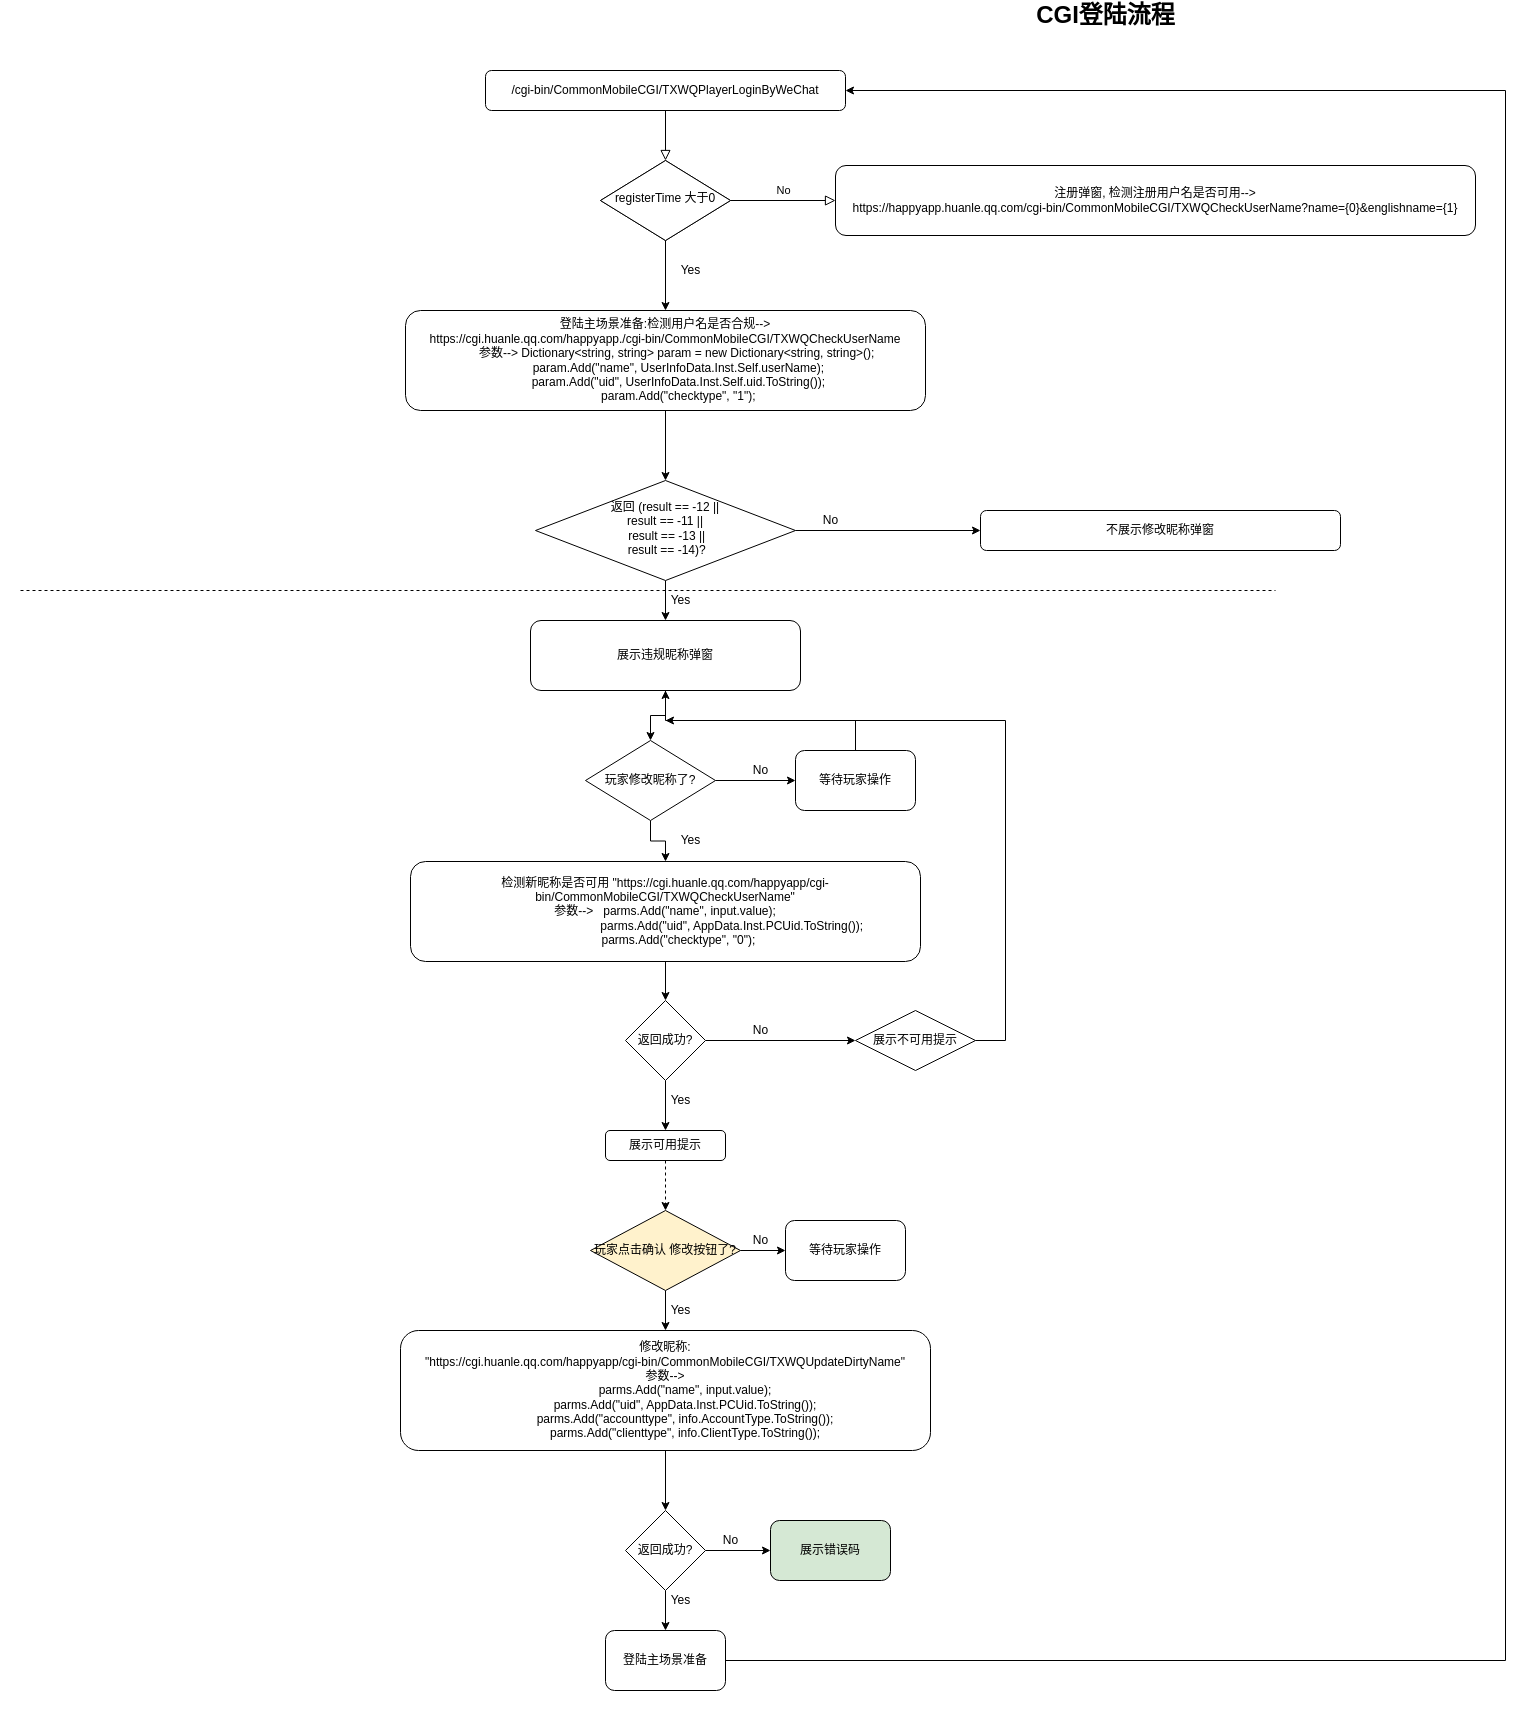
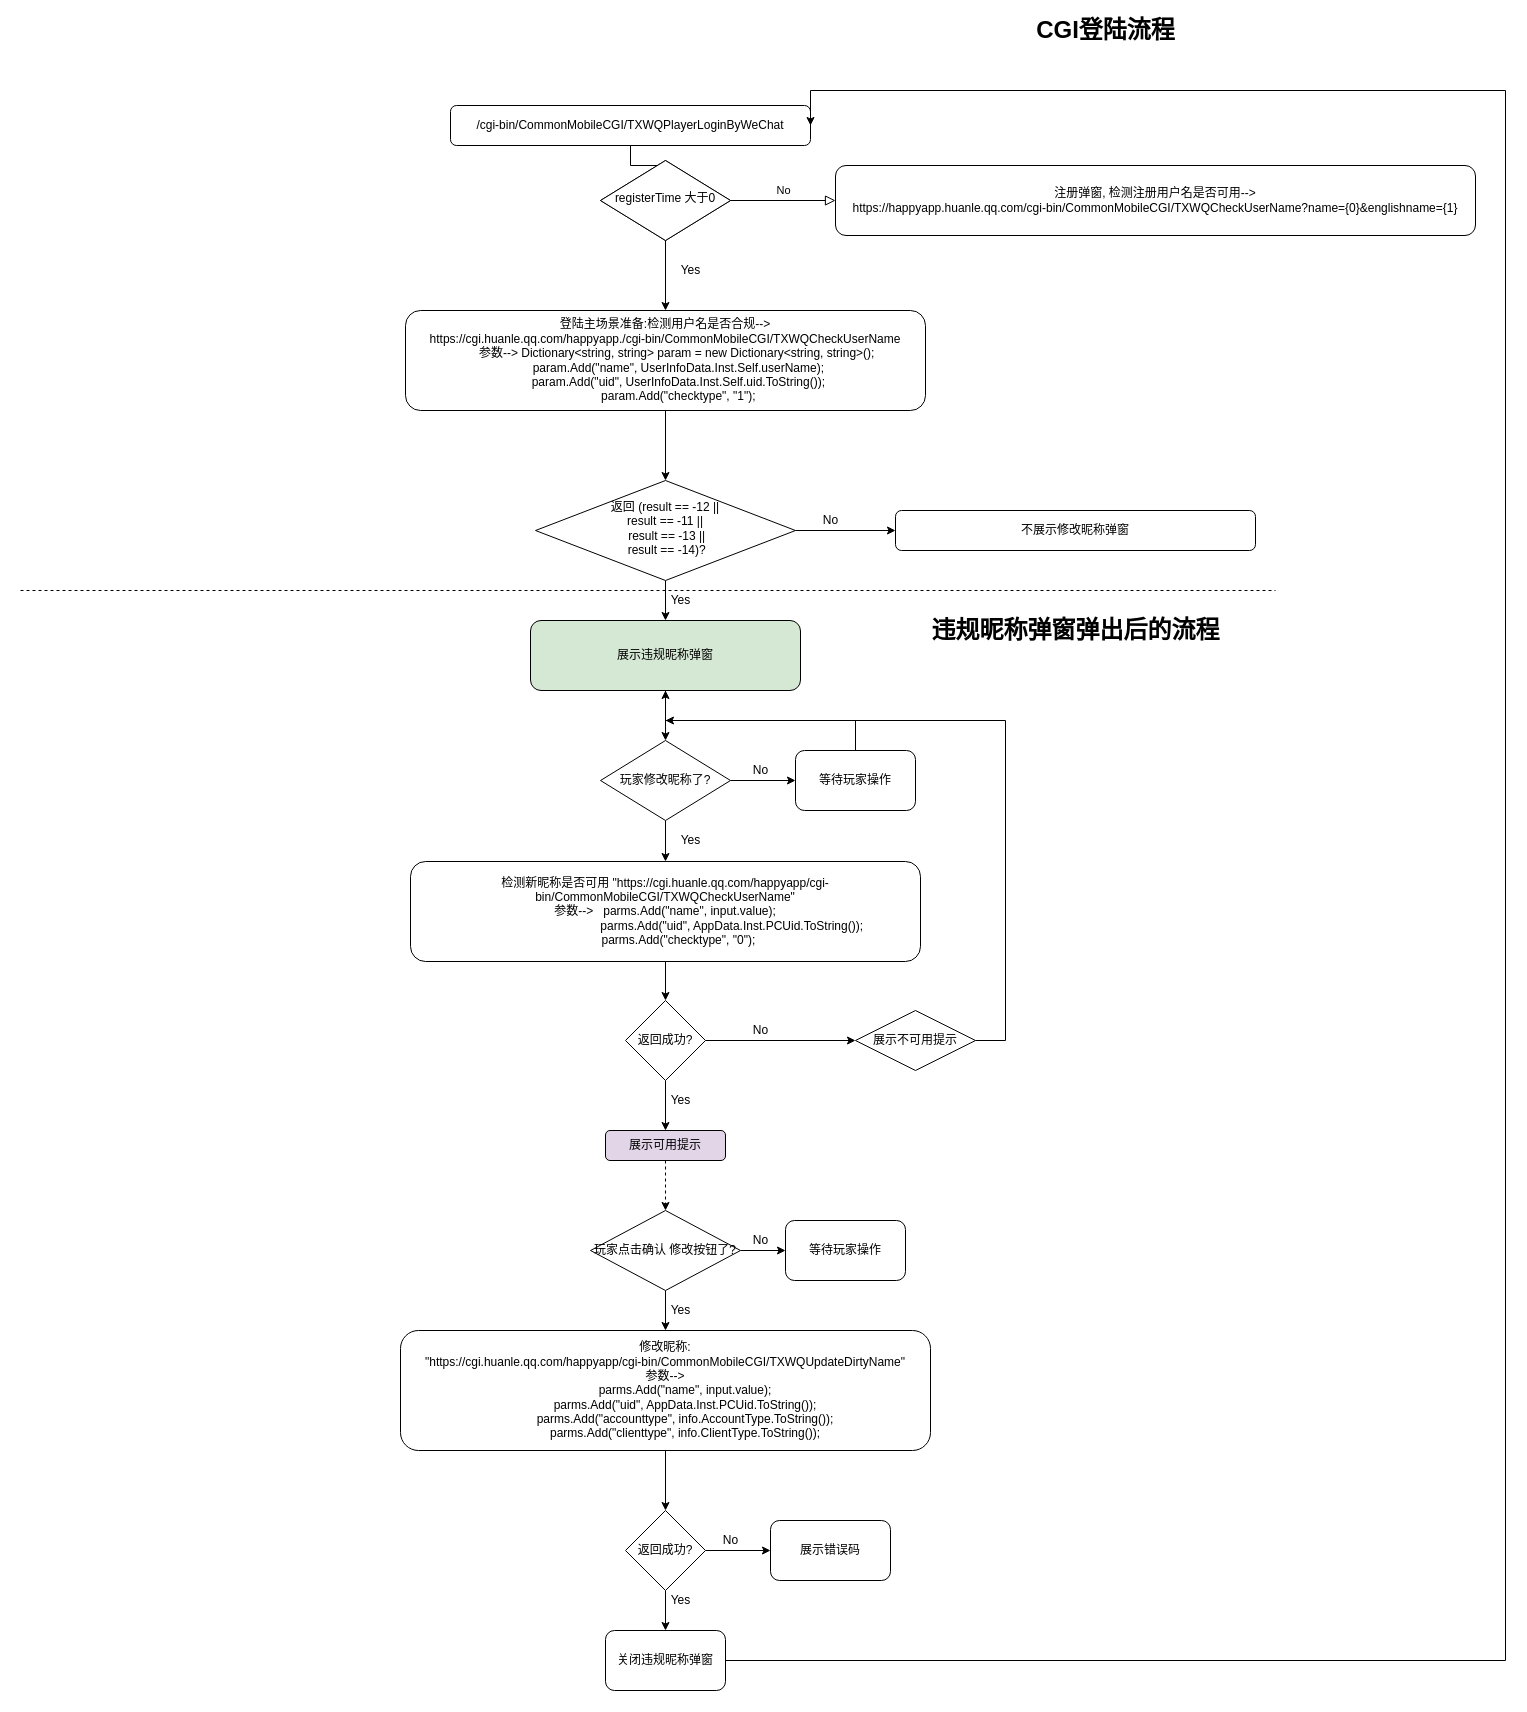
node "CGI登陆流程": moved (1106, 16) -> (1106, 31)
node "/cgi-bin/CommonMobileCGI/TXWQPlayerLoginByWeChat": moved (666, 91) -> (631, 126)
node "不展示修改昵称弹窗": moved (1161, 531) -> (1076, 531)
node "违规昵称弹窗弹出后的流程": added
node "展示违规昵称弹窗": fillcolor #ffffff -> #d5e8d4
node "玩家修改昵称了?": moved (651, 781) -> (666, 781)
node "展示可用提示": fillcolor #ffffff -> #e1d5e7
node "玩家点击确认 修改按钮了?": fillcolor #fff2cc -> #ffffff
node "展示错误码": fillcolor #d5e8d4 -> #ffffff
node "登陆主场景准备": label "登陆主场景准备" -> "关闭违规昵称弹窗"
